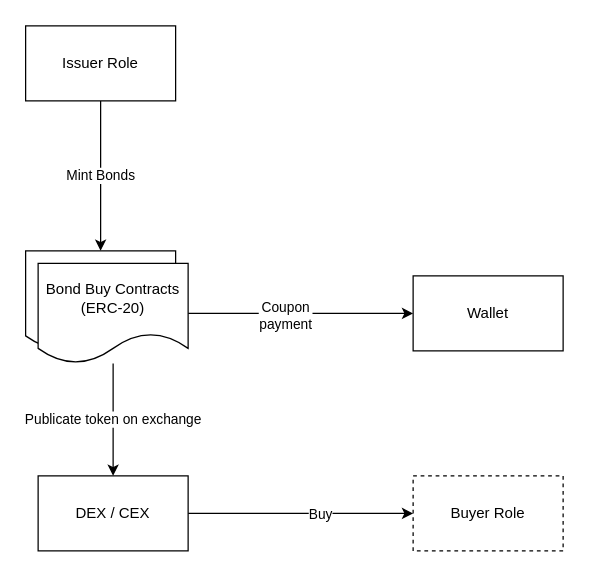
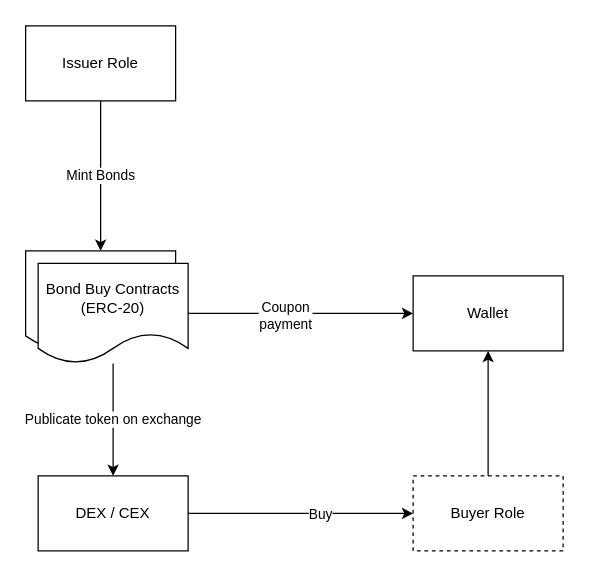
edge "Buyer Role" -> "Wallet": added
